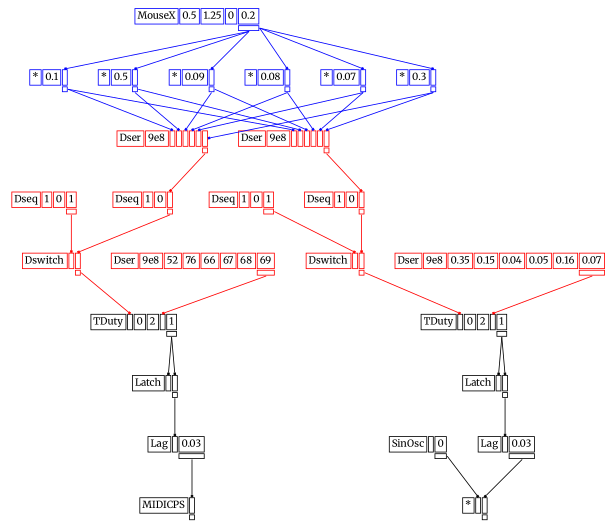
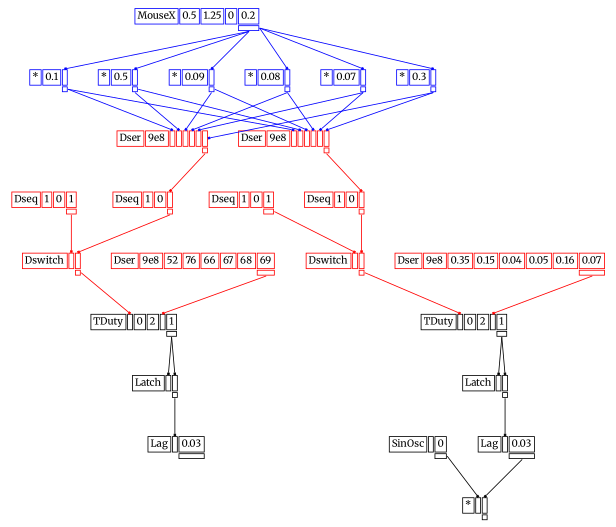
node "MIDICPS": removed
